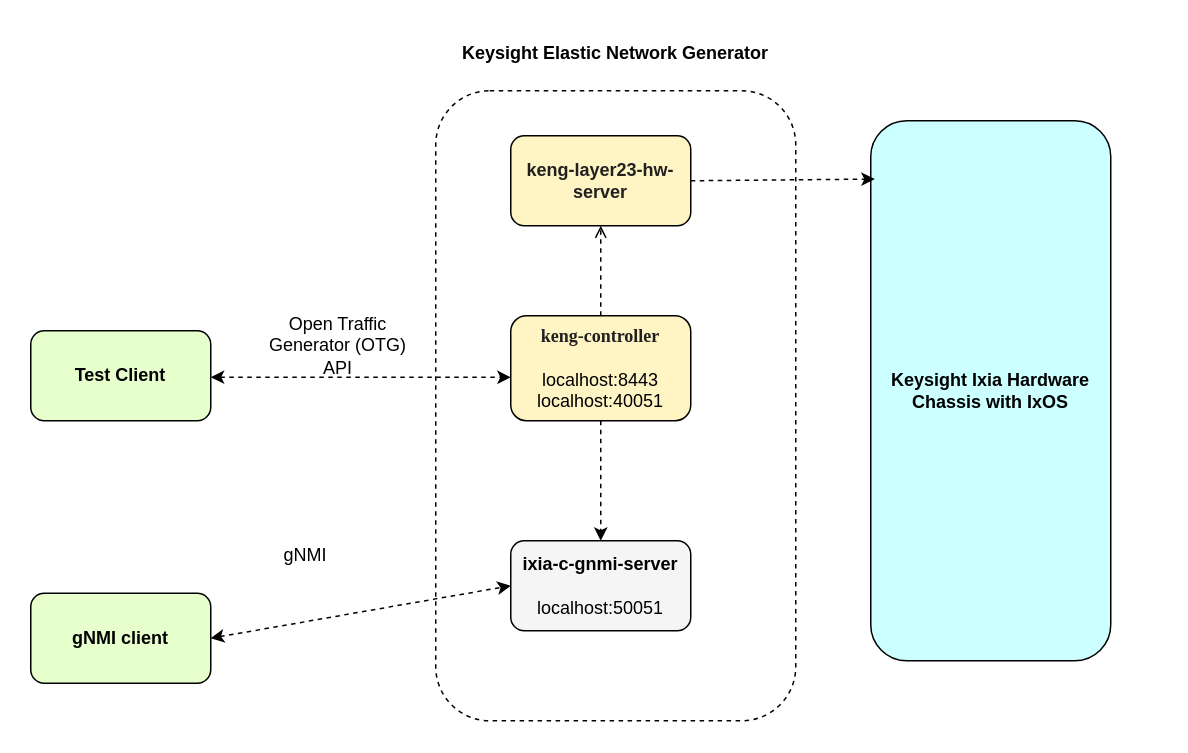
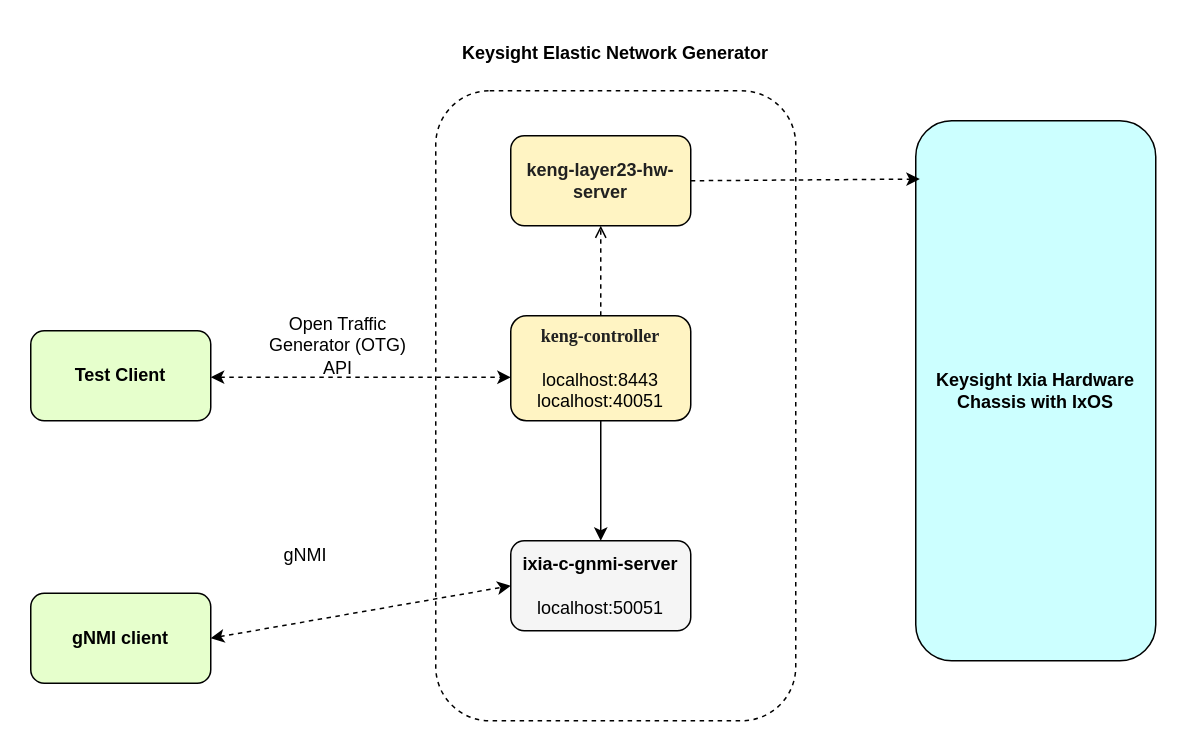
node "Keysight Ixia Hardware Chassis with IxOS": moved (991, 391) -> (1036, 391)
edge "keng-controller localhost:8443 localhost:40051" -> "ixia-c-gnmi-server localhost:50051": style dashed -> solid
